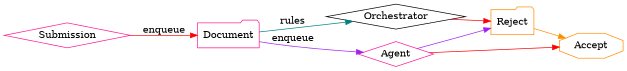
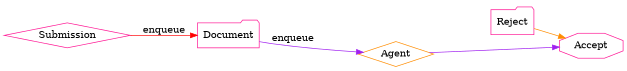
node "Orchestrator": removed
node "Reject": color darkorange -> deeppink
edge "Agent" -> "Reject": removed
node "Accept": color darkorange -> deeppink
edge "Agent" -> "Accept": color red -> purple
node "Agent": color deeppink -> darkorange
